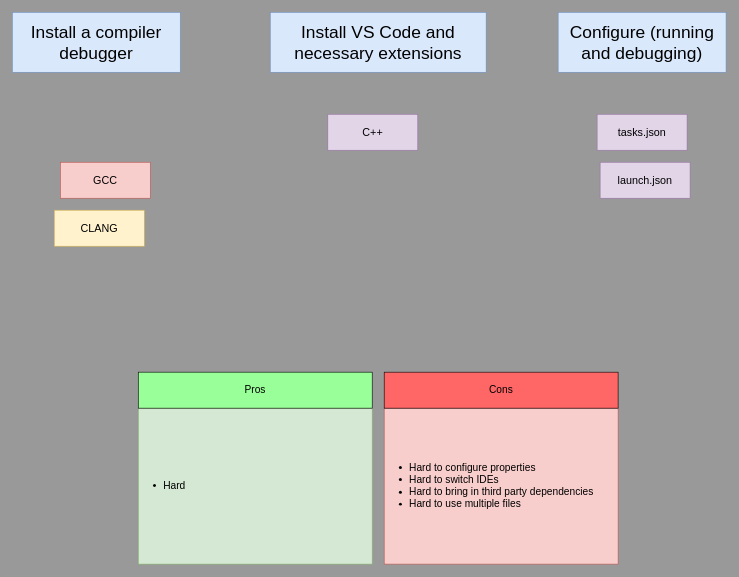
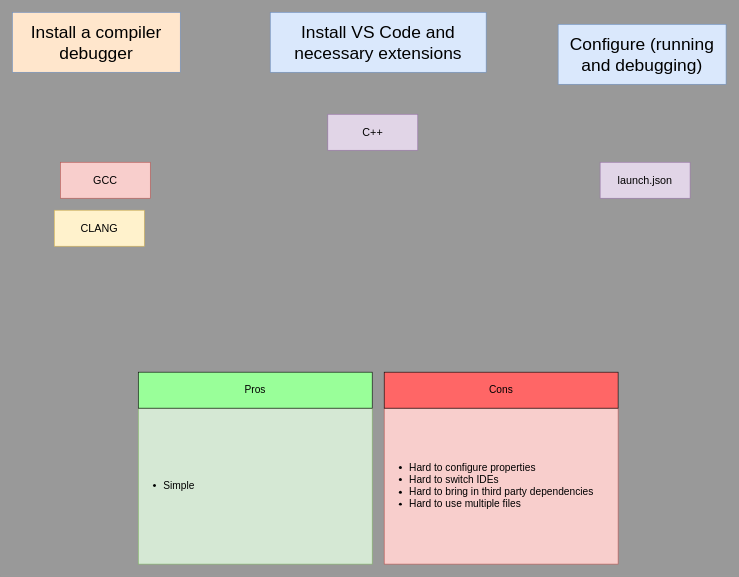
node "Install a compiler debugger": fillcolor #dae8fc -> #ffe6cc
node "Configure (running and debugging)": moved (642, 42) -> (642, 54)
node "tasks.json": removed
node "Hard": label "Hard" -> "Simple"
